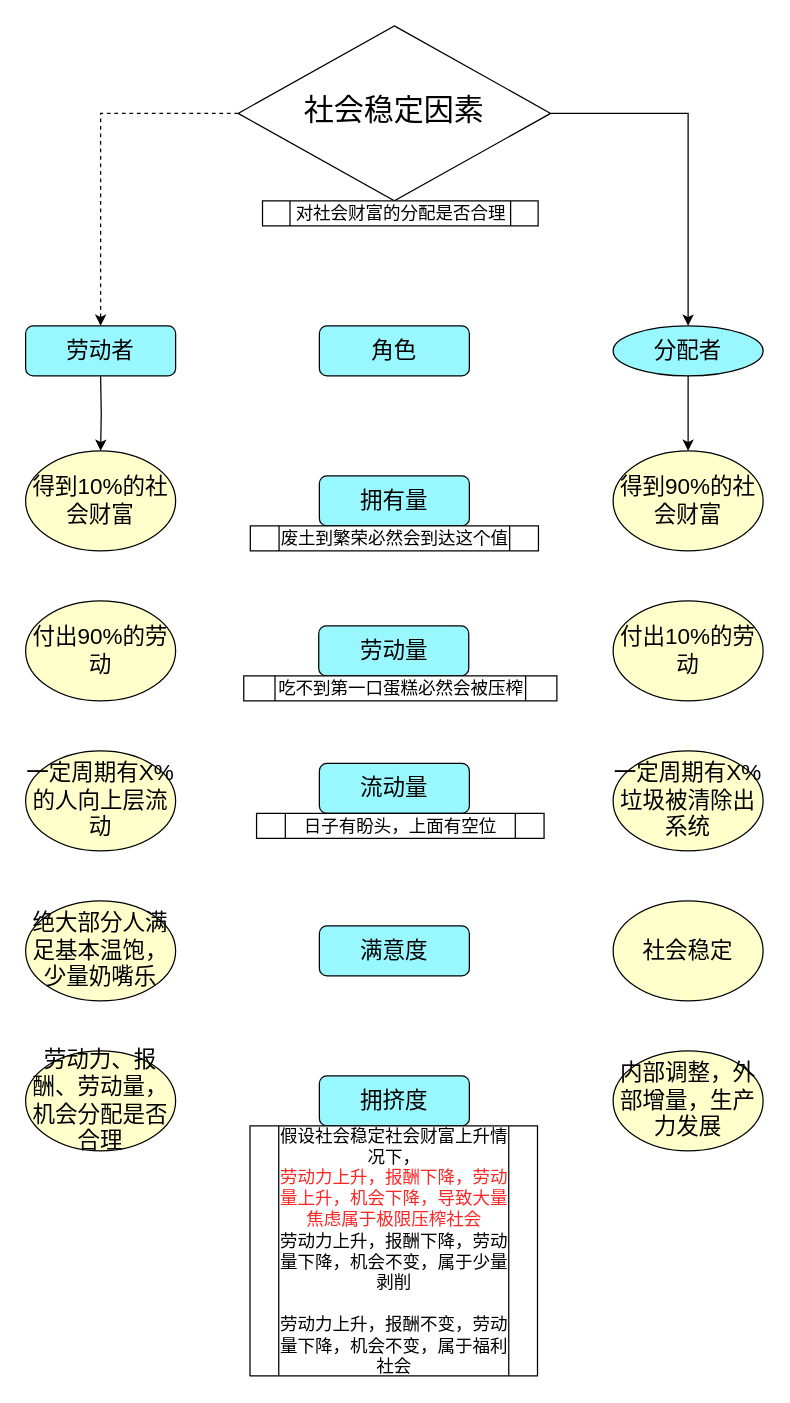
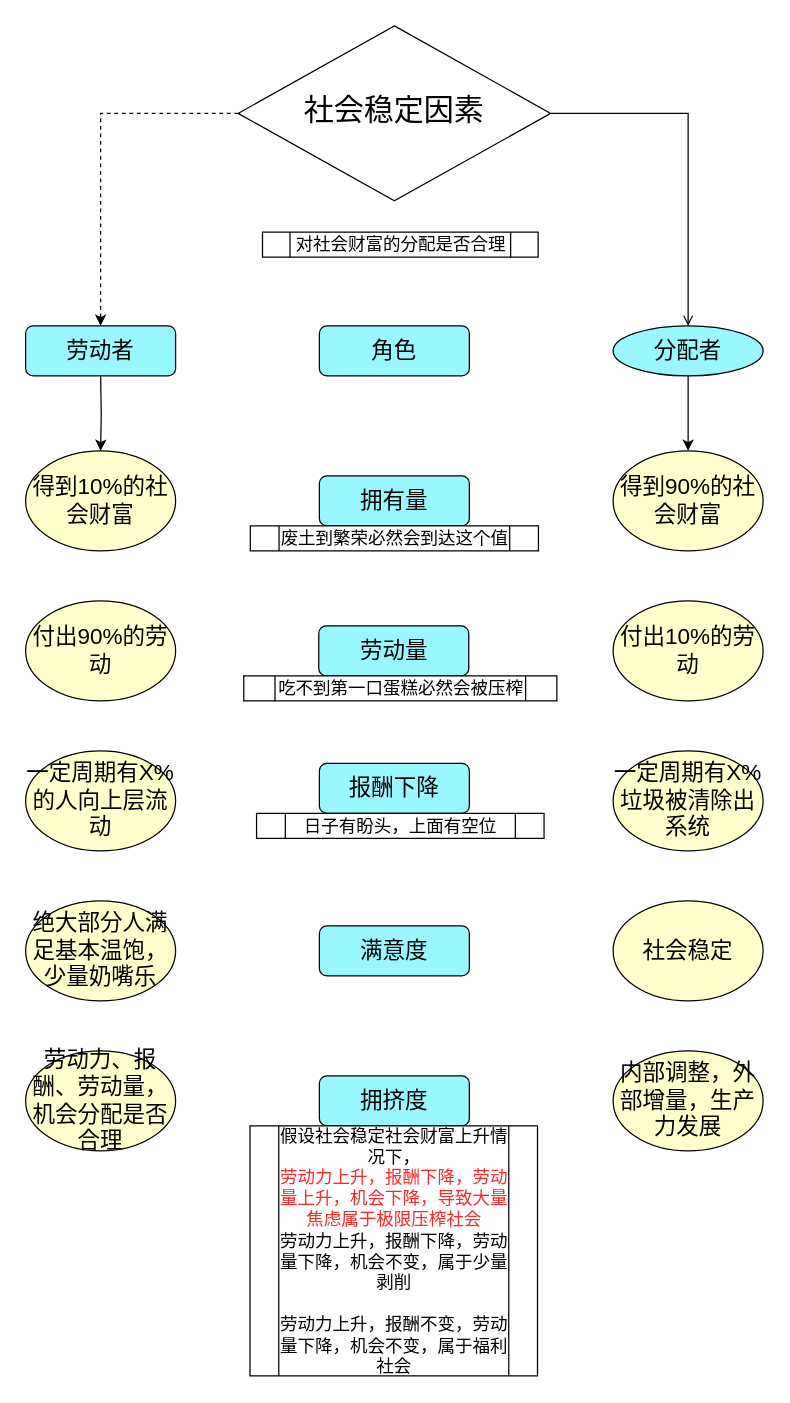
node "对社会财富的分配是否合理": moved (400, 213) -> (400, 244)
edge "社会稳定因素" -> "分配者": arrowhead classic -> open
node "流动量": label "流动量" -> "报酬下降"
